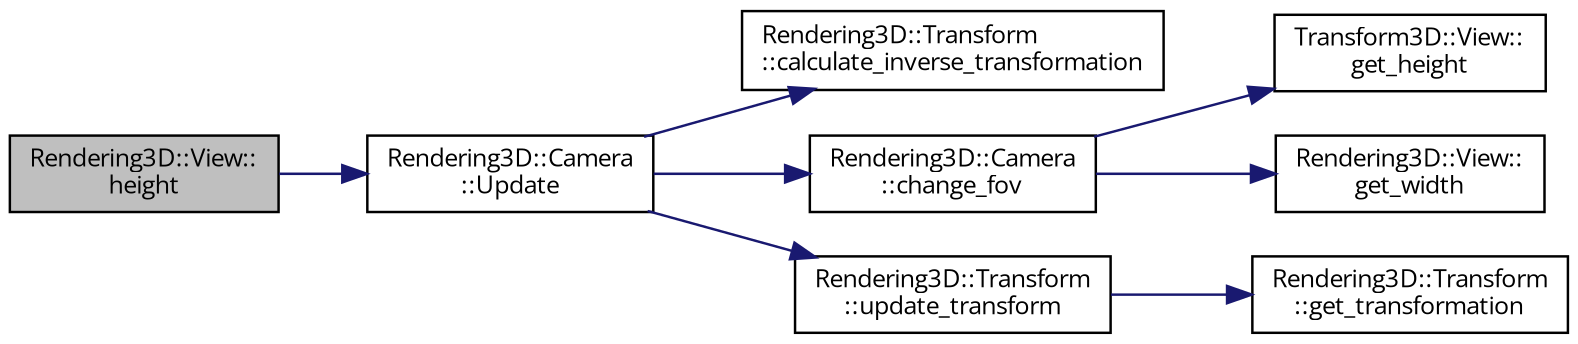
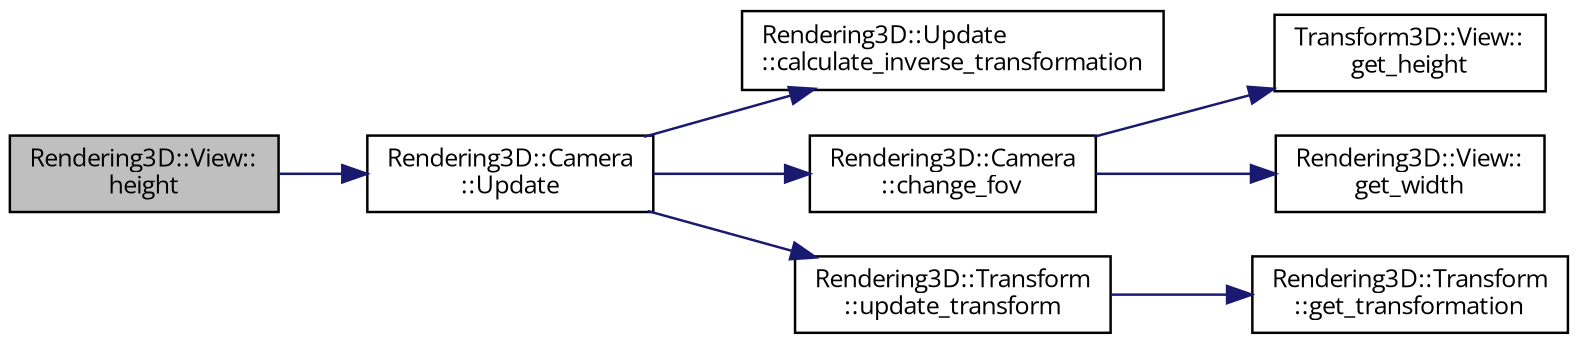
node "Rendering3D::Transform ::calculate_inverse_transformation": label "Rendering3D::Transform ::calculate_inverse_transformation" -> "Rendering3D::Update ::calculate_inverse_transformation"
